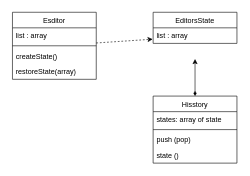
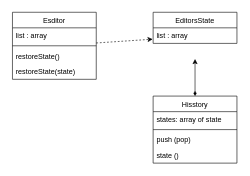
node "createState()": label "createState()" -> "restoreState()"
node "restoreState(array)": label "restoreState(array)" -> "restoreState(state)"
